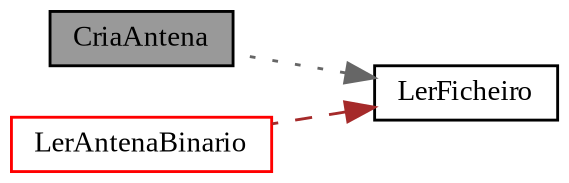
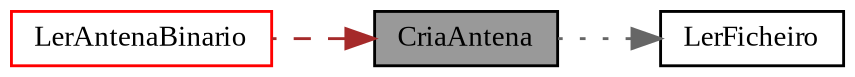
edge "LerAntenaBinario" -> "LerFicheiro": now "LerAntenaBinario" -> "CriaAntena"
